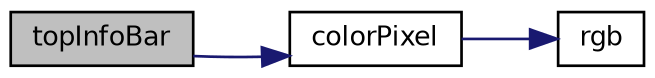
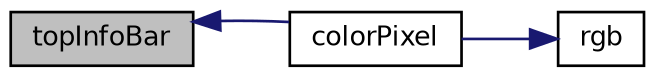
edge "topInfoBar" -> "colorPixel": reversed
